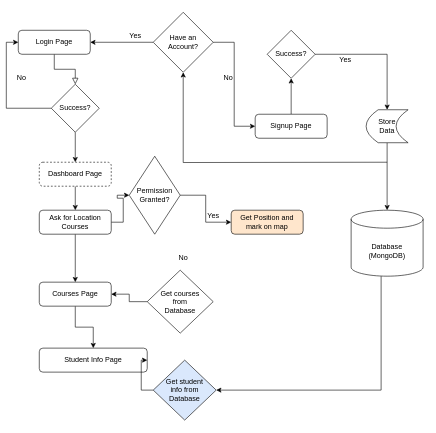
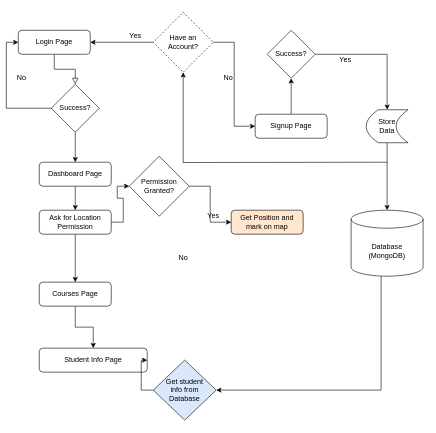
node "Have an Account?": style solid -> dashed
node "Dashboard Page": style dashed -> solid
node "Permission Granted?": size 51x78 -> 60x60
node "Ask for Location Courses": label "Ask for Location Courses" -> "Ask for Location Permission"
edge "Get courses from Database" -> "Courses Page": removed
node "Get courses from Database": removed
